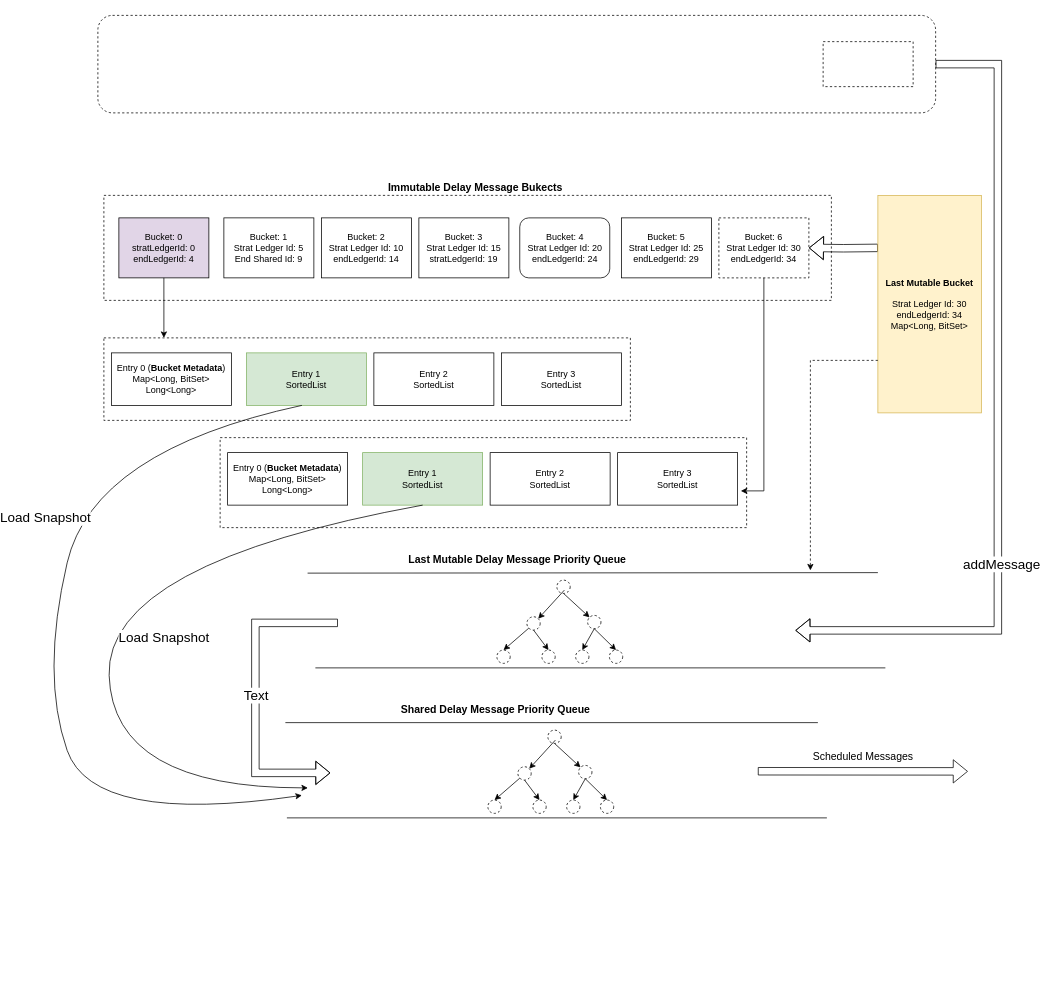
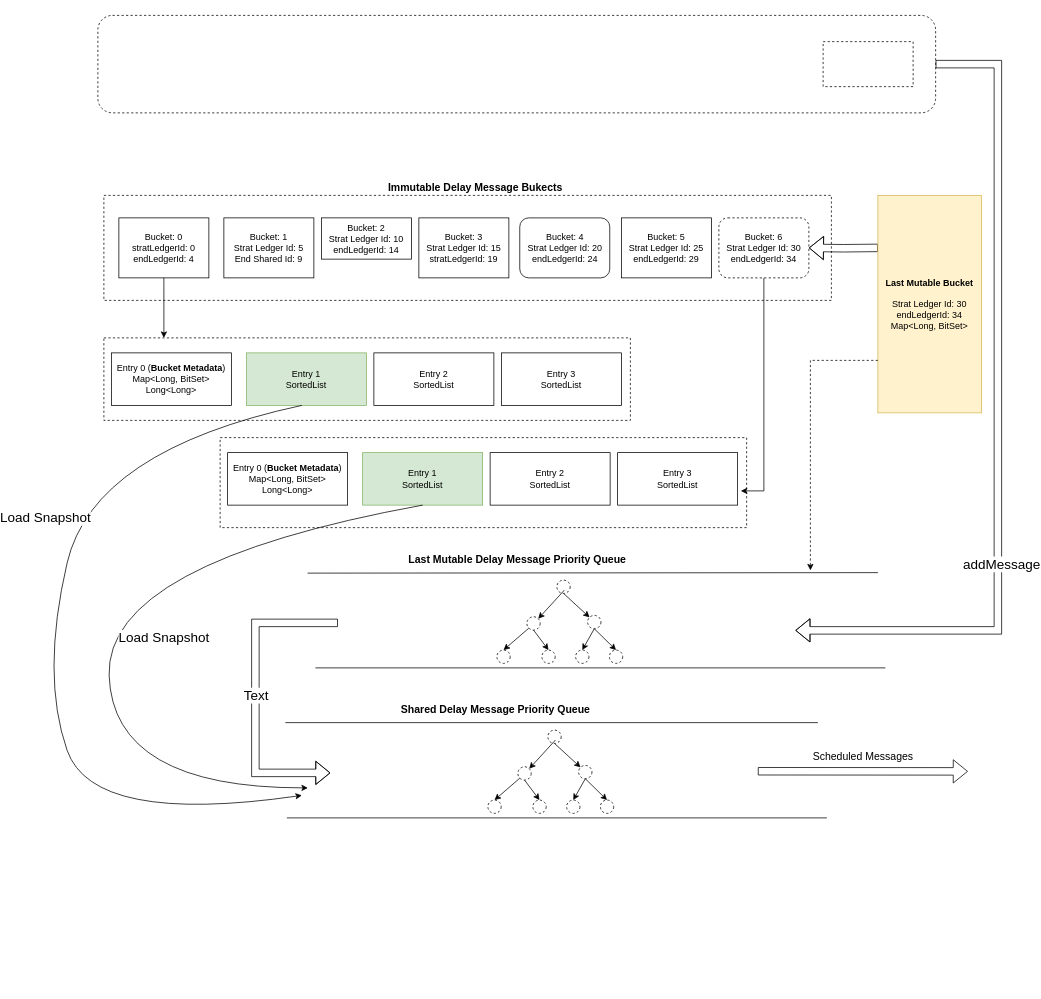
node "Bucket: 0 stratLedgerId: 0 endLedgerId: 4": fillcolor #e1d5e7 -> #ffffff
node "Bucket: 2 Strat Ledger Id: 10 endLedgerId: 14": size 90x60 -> 90x41
node "Bucket: 6 Strat Ledger Id: 30 endLedgerId: 34": shape rectangle -> rounded rectangle
